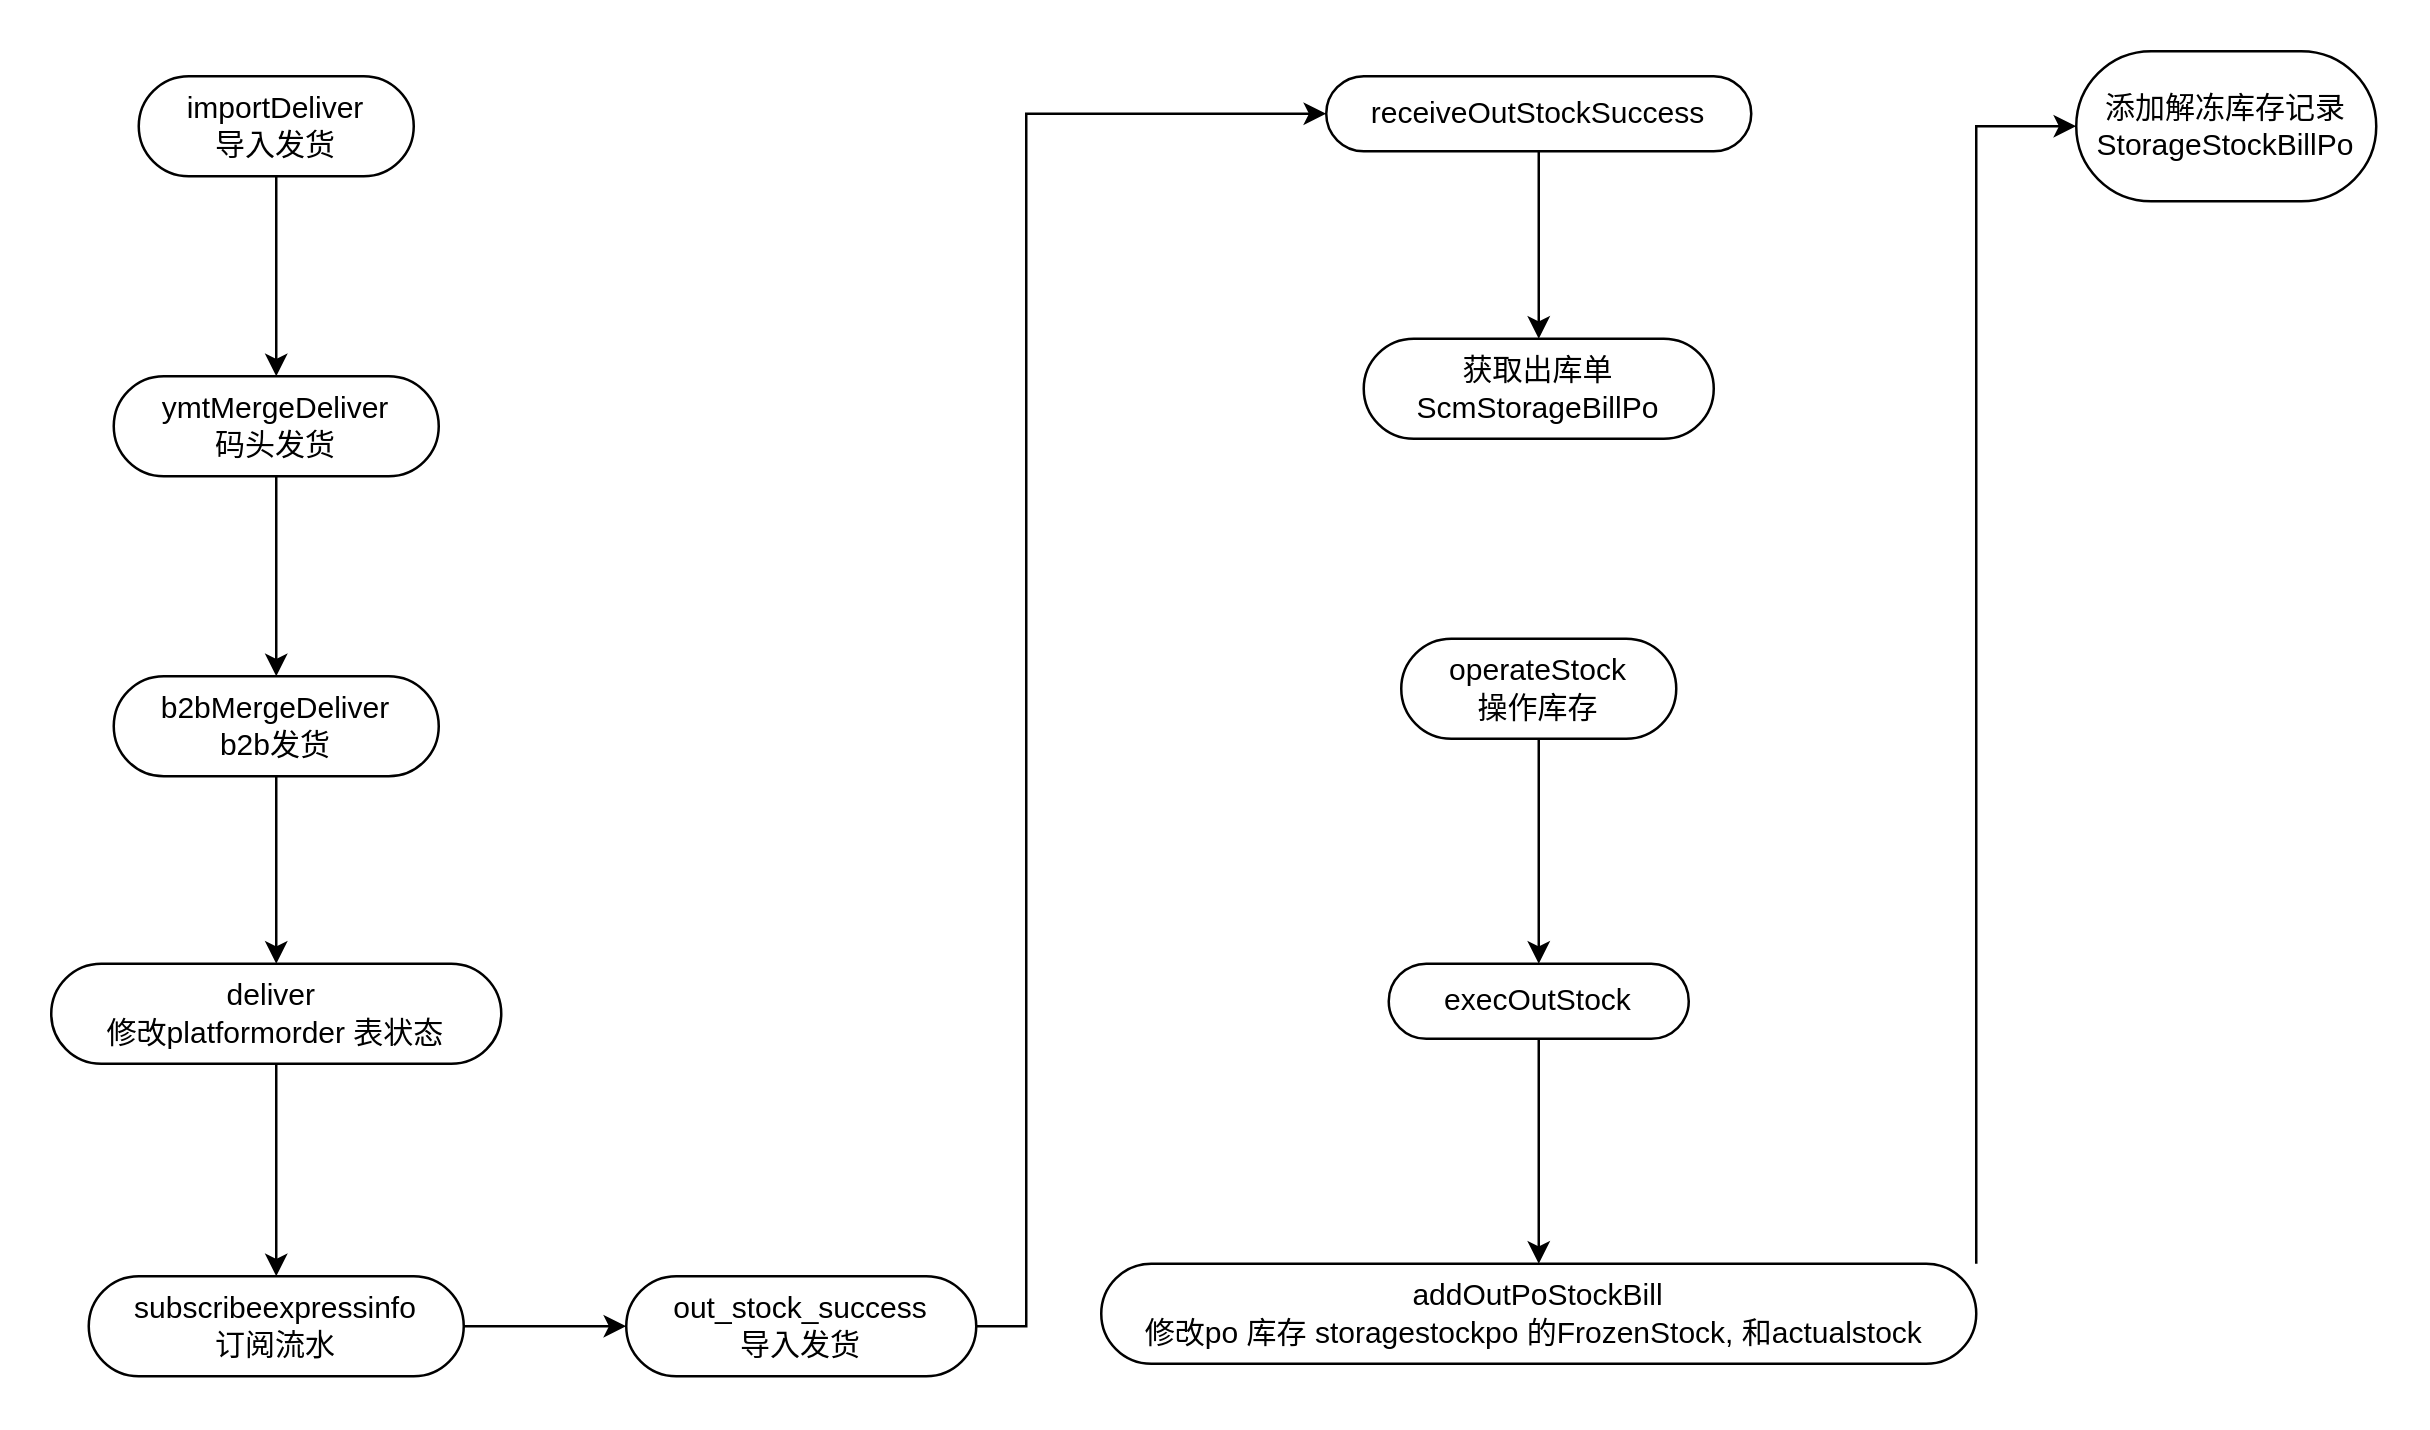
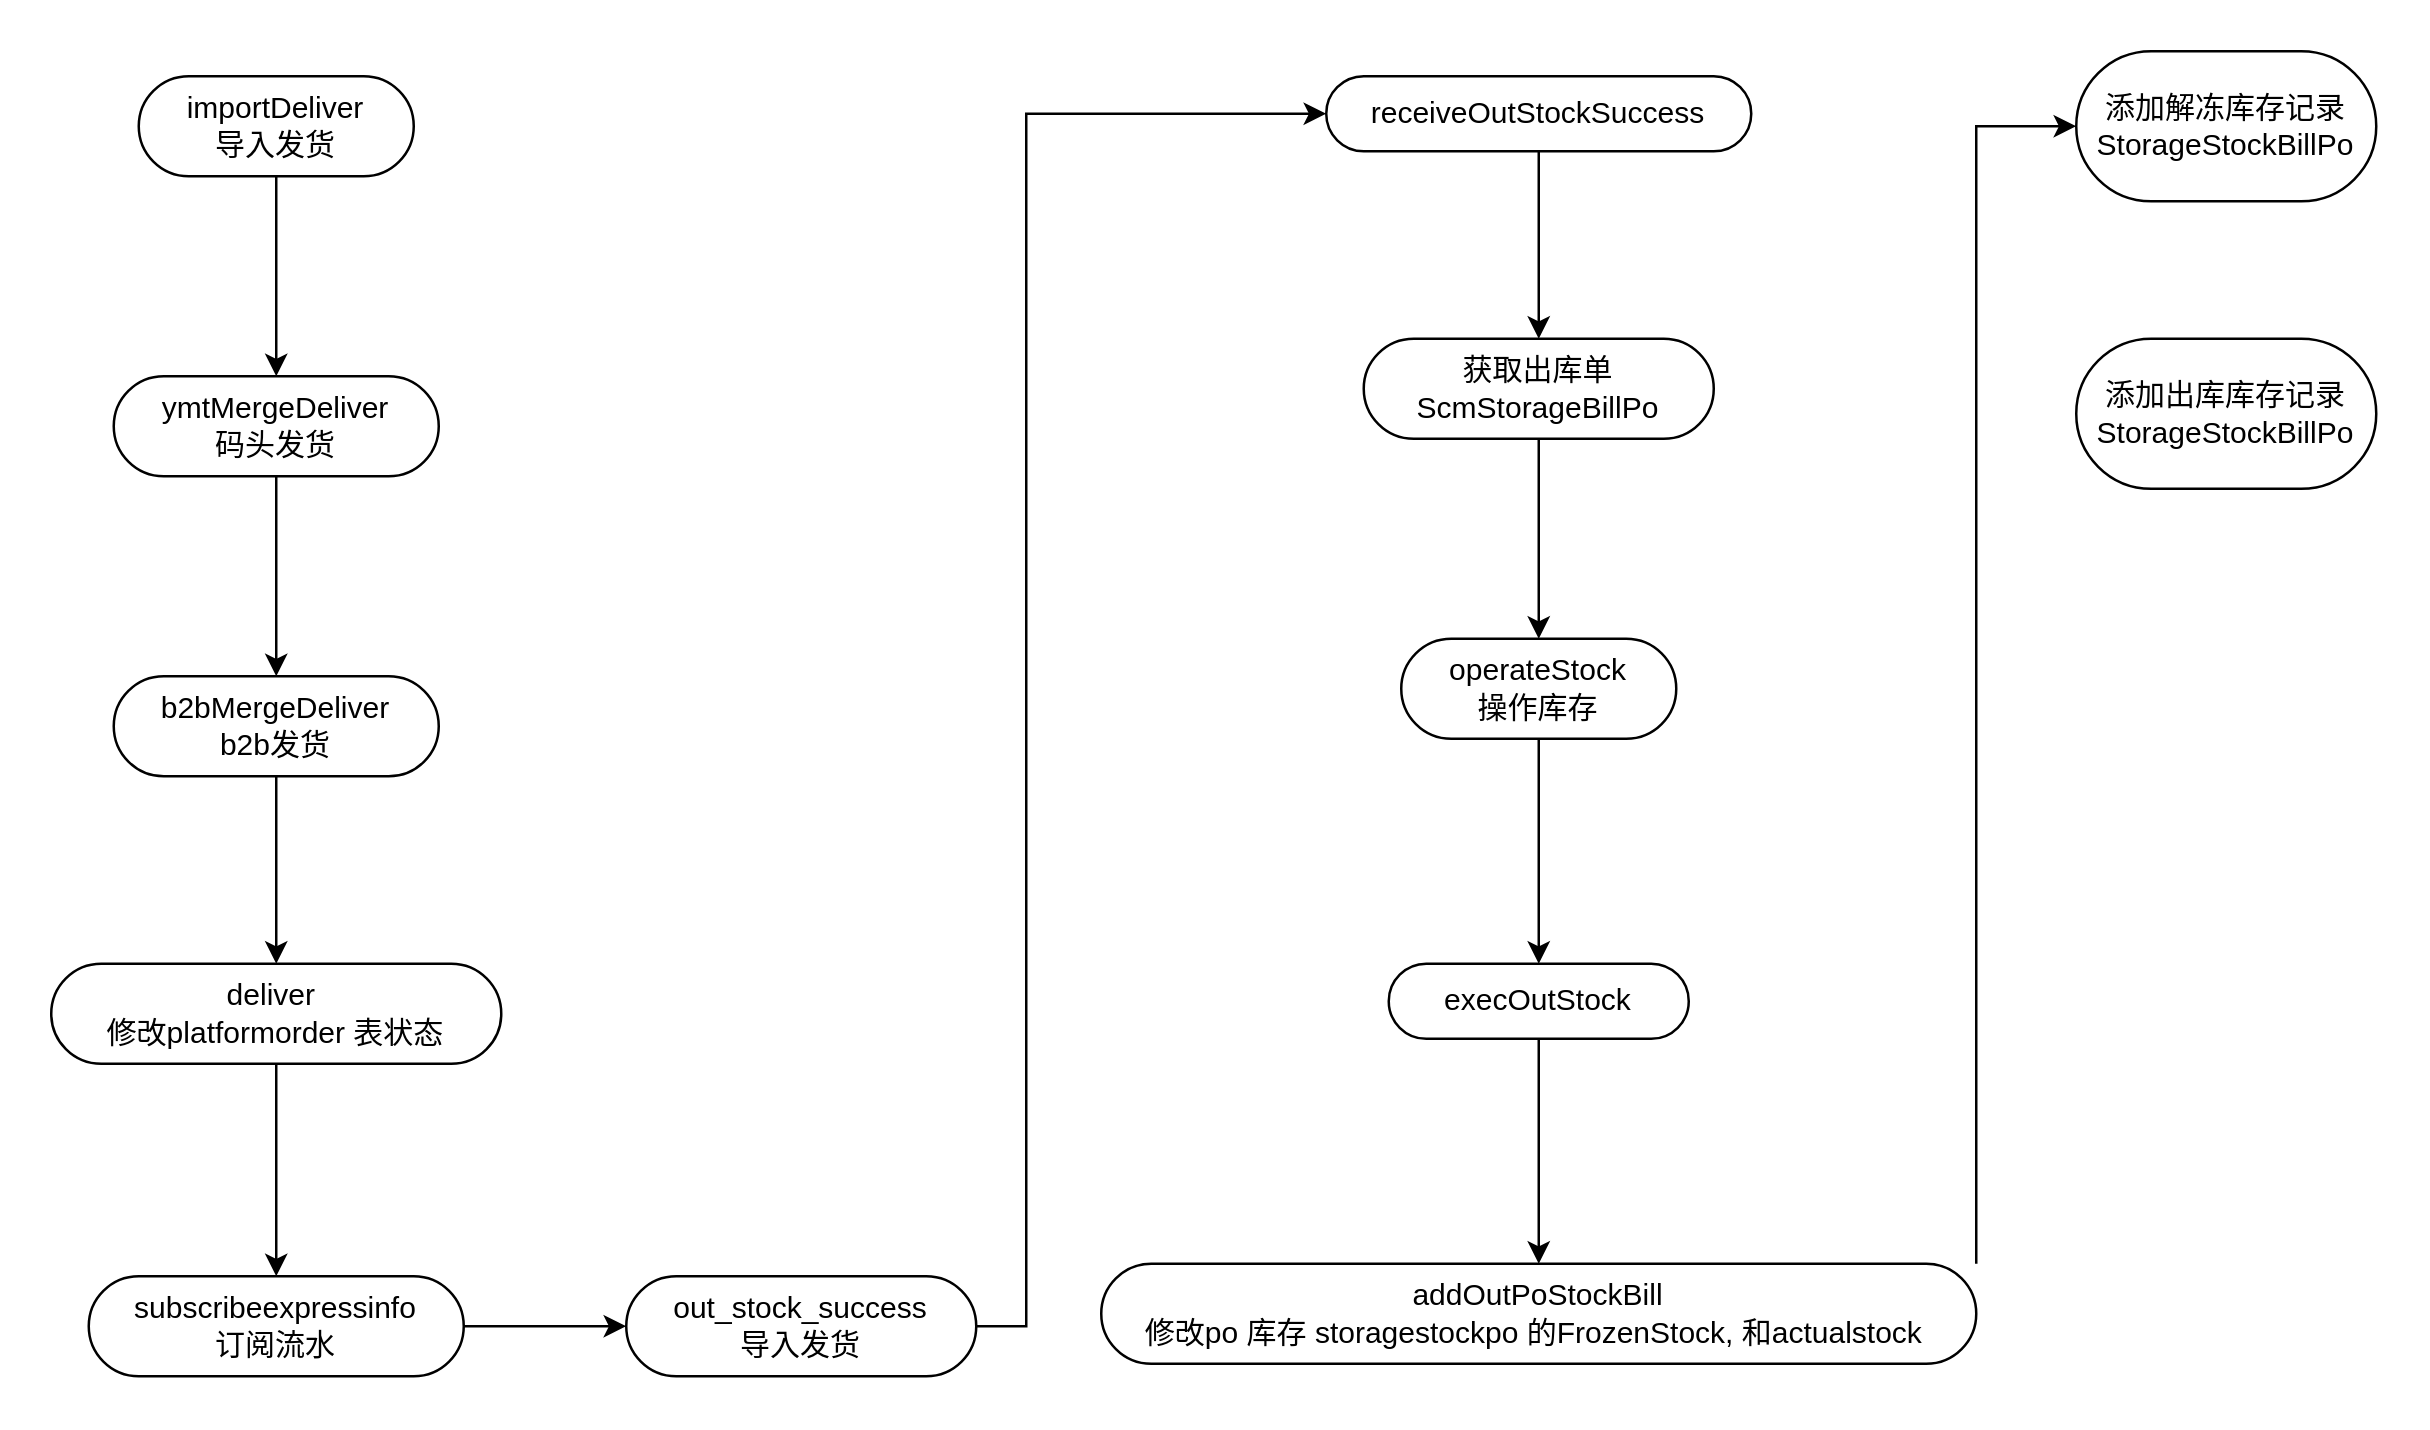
node "添加出库库存记录 StorageStockBillPo": added
edge "获取出库单 ScmStorageBillPo" -> "operateStock 操作库存": added
